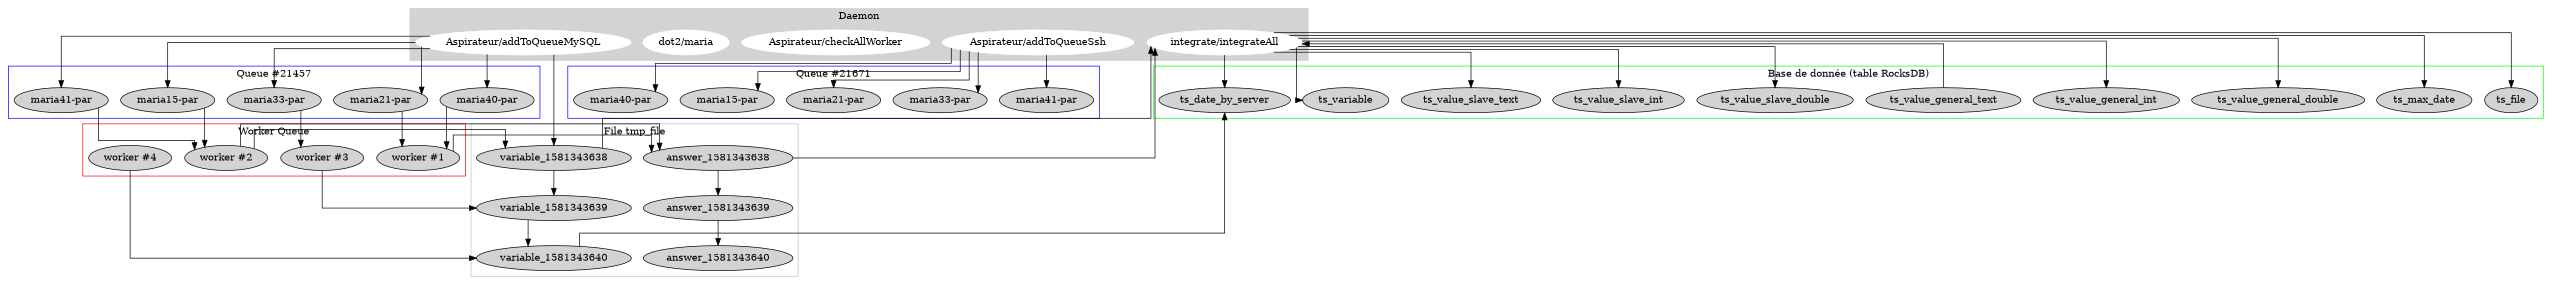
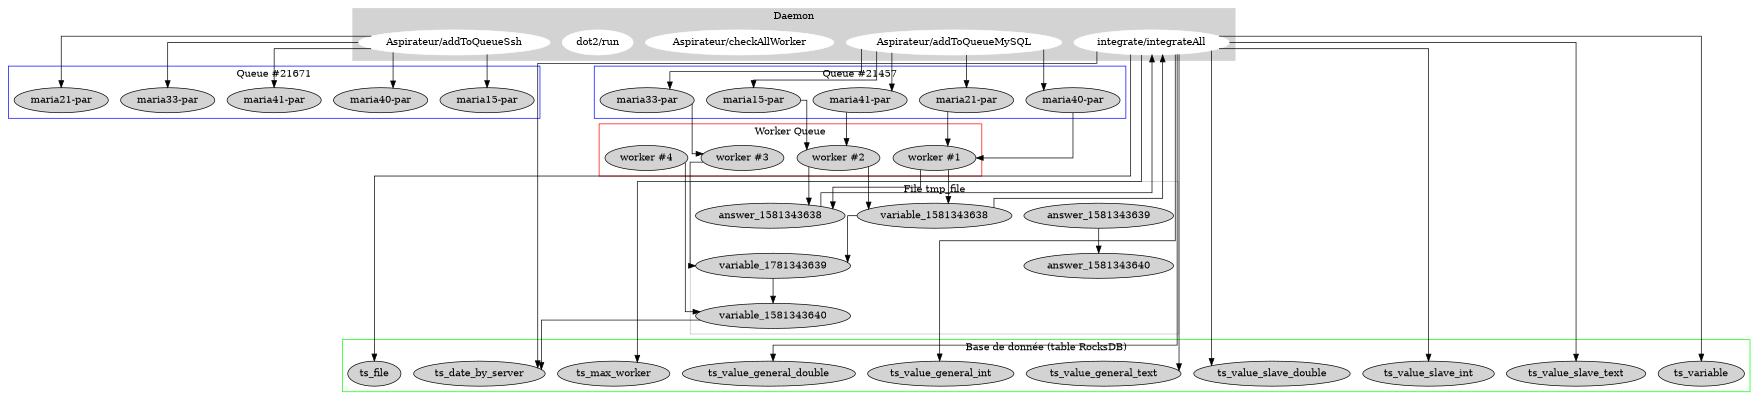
node "dot2/maria": label "dot2/maria" -> "dot2/run"
edge "ts_value_general_text" -> "integrate/integrateAll": reversed
edge "Aspirateur/addToQueueMySQL" -> "variable_1581343638": now "worker #1" -> "variable_1581343638"
node "ts_max_date": label "ts_max_date" -> "ts_max_worker"
edge "answer_1581343638" -> "answer_1581343639": removed
node "variable_1581343639": label "variable_1581343639" -> "variable_1781343639"
